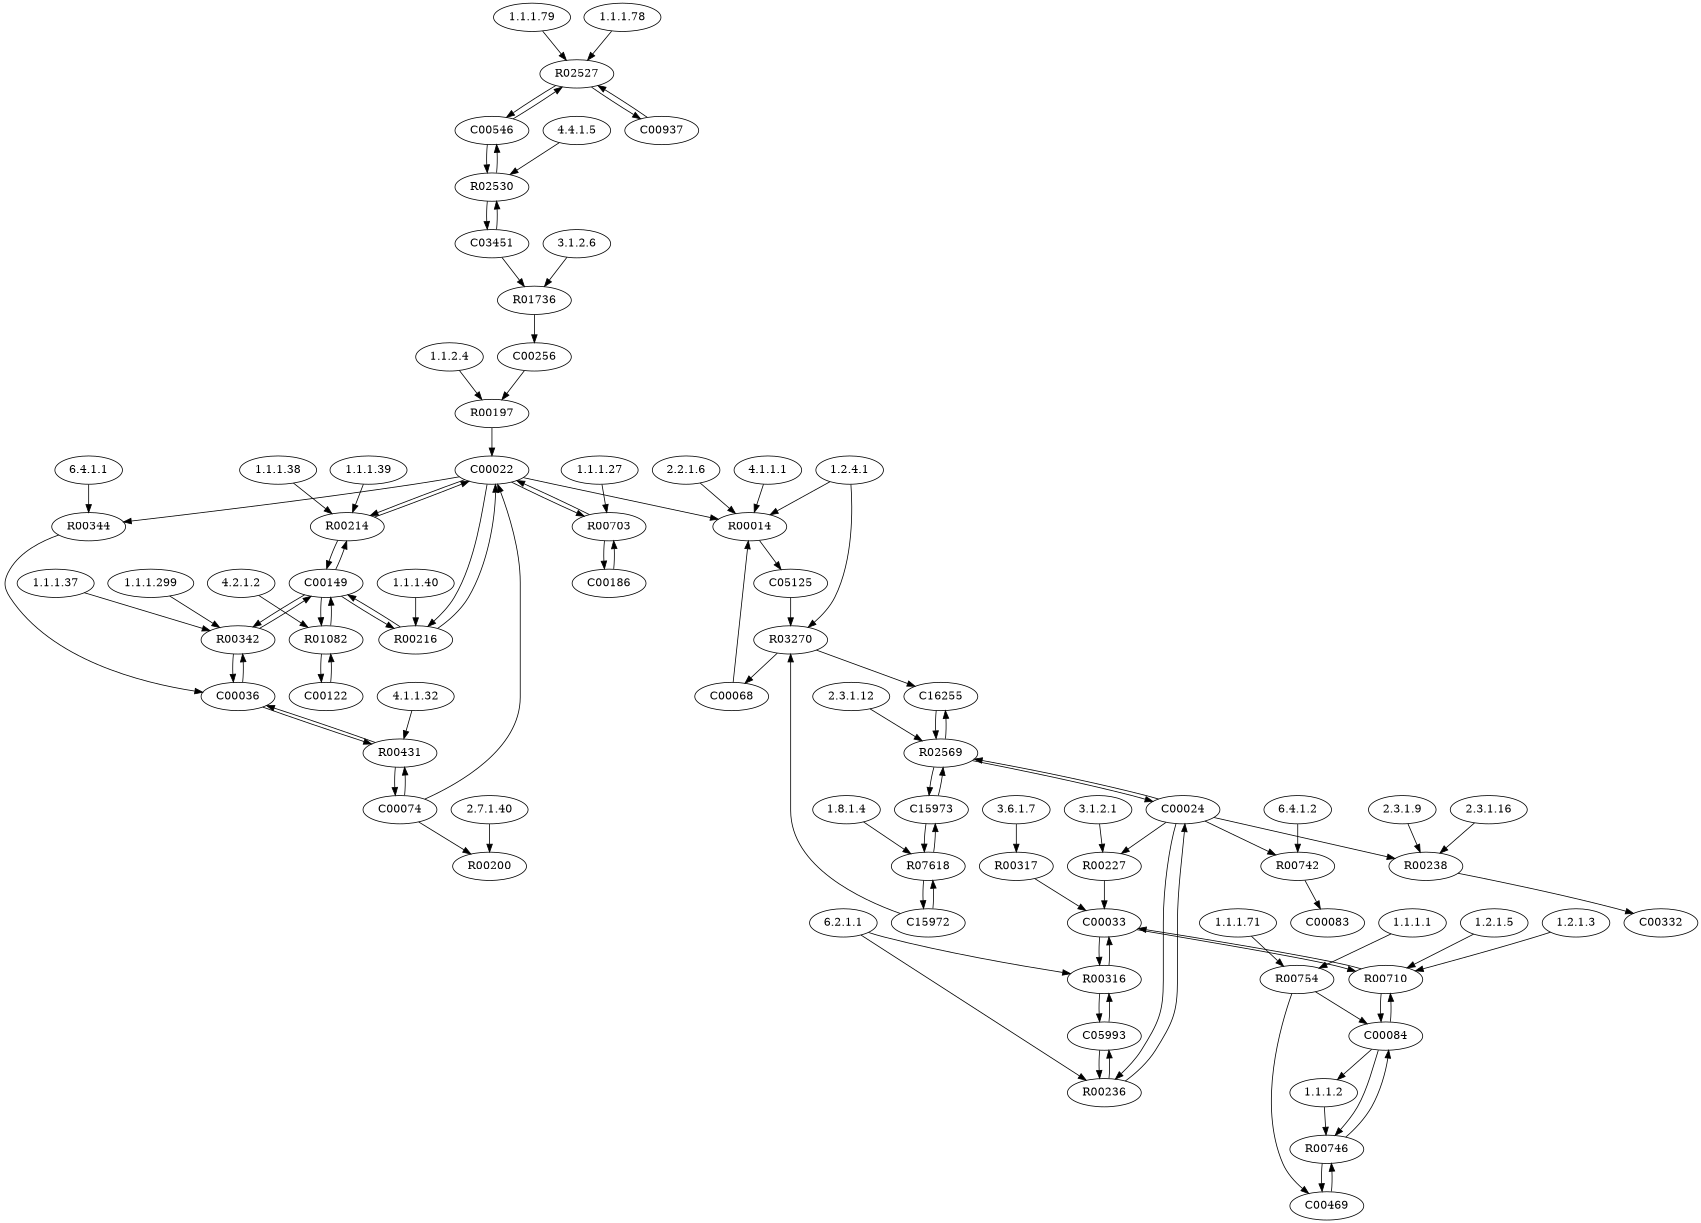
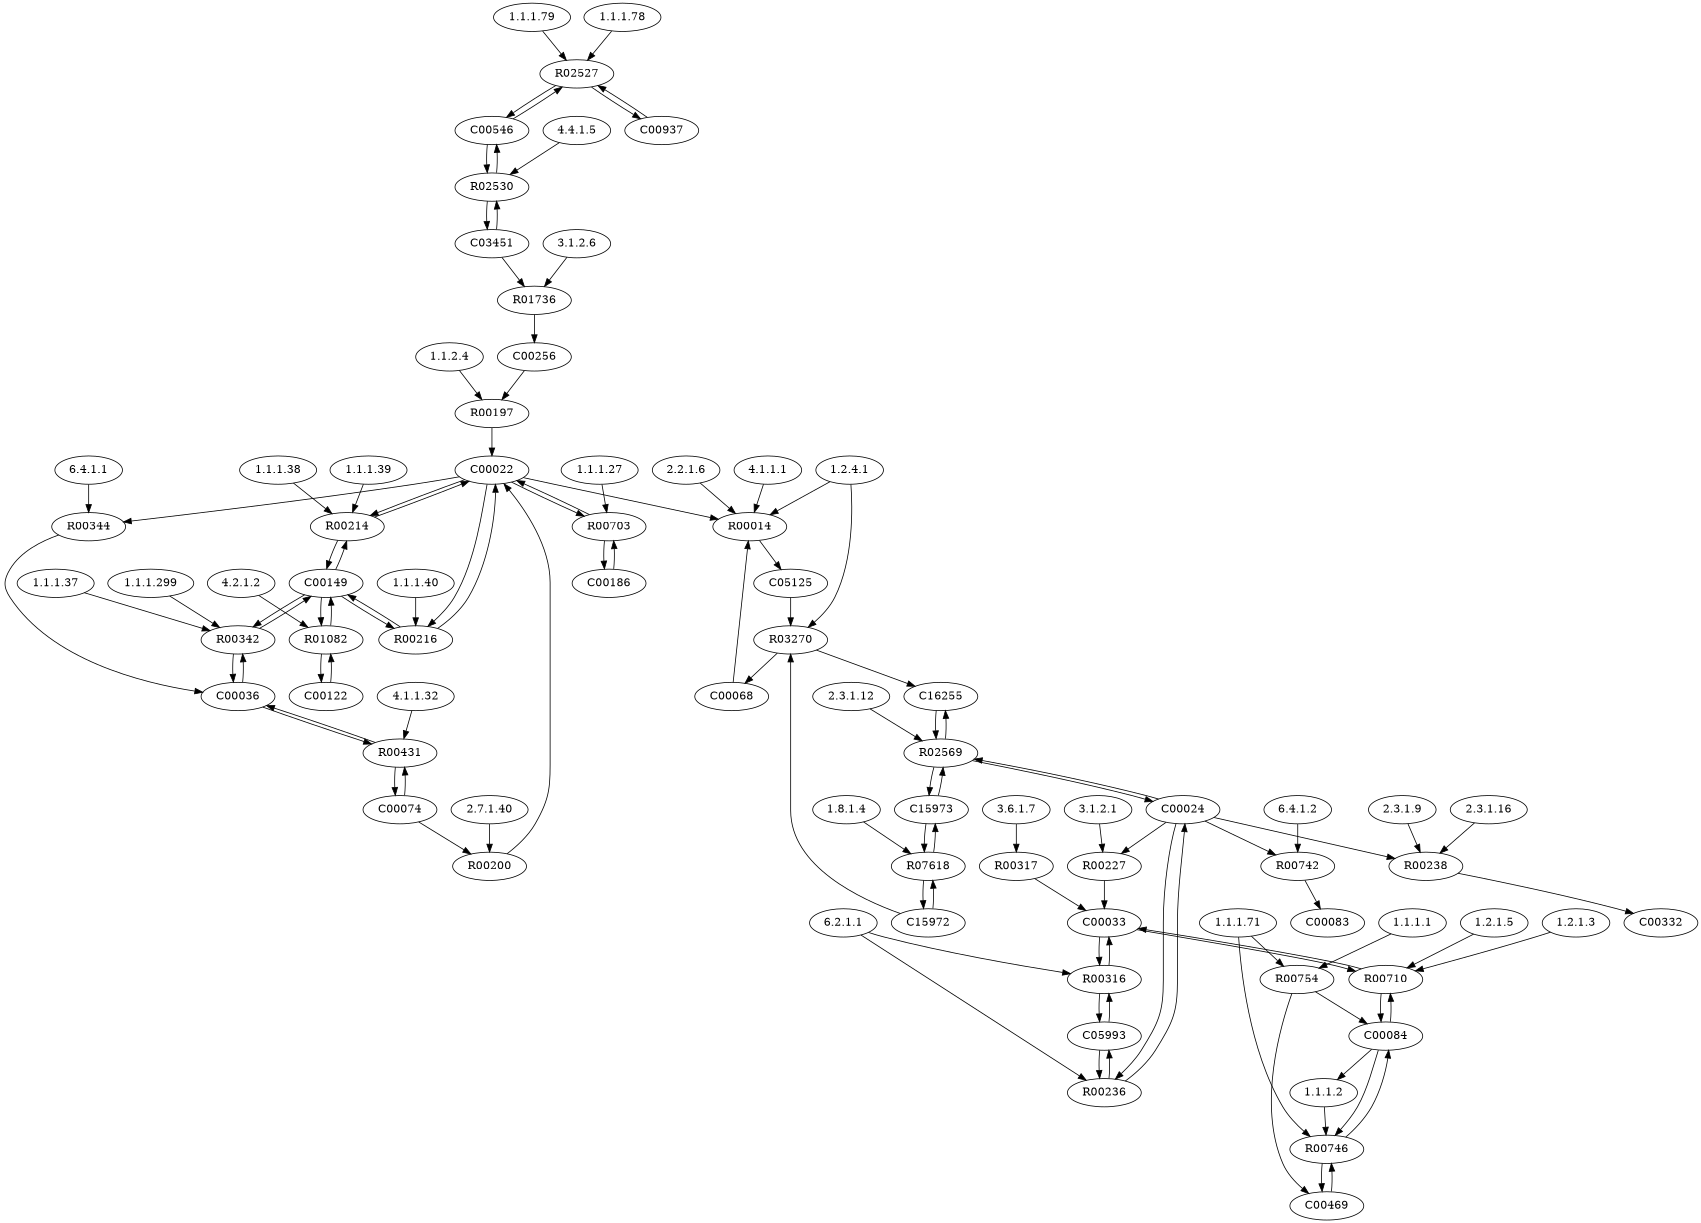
edge "C00074" -> "C00022": now "R00200" -> "C00022"
edge "1.1.1.71" -> "R00746": added
